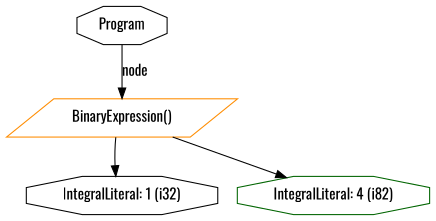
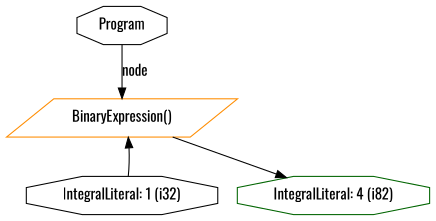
edge "BinaryExpression()" -> "IntegralLiteral: 1 (i32)": reversed
